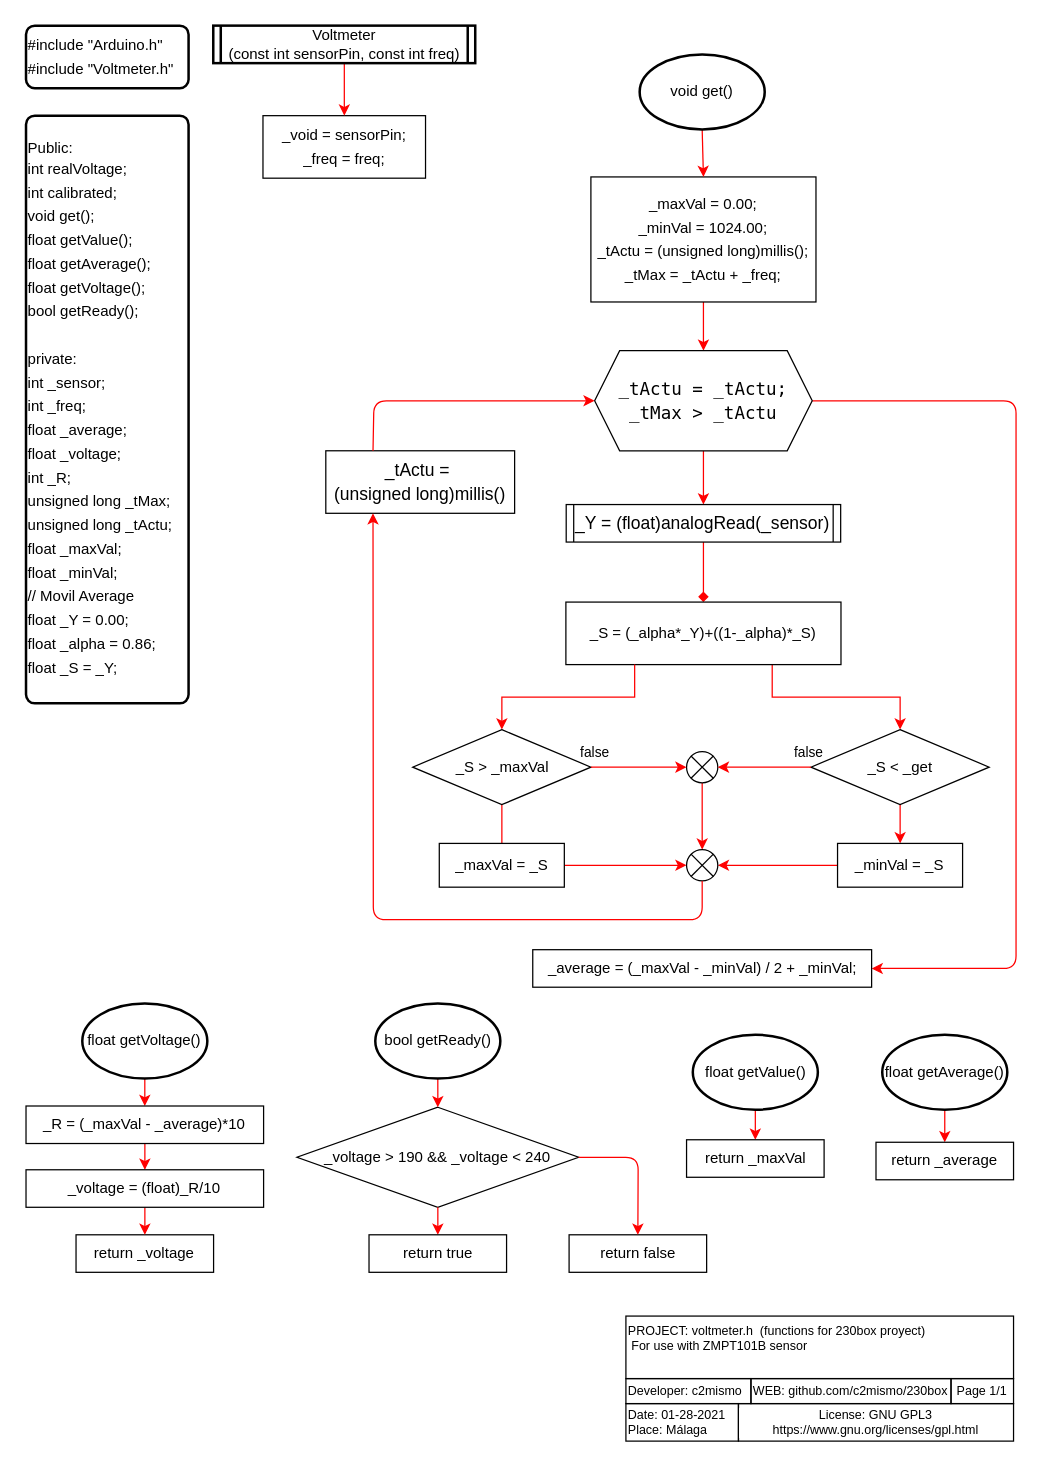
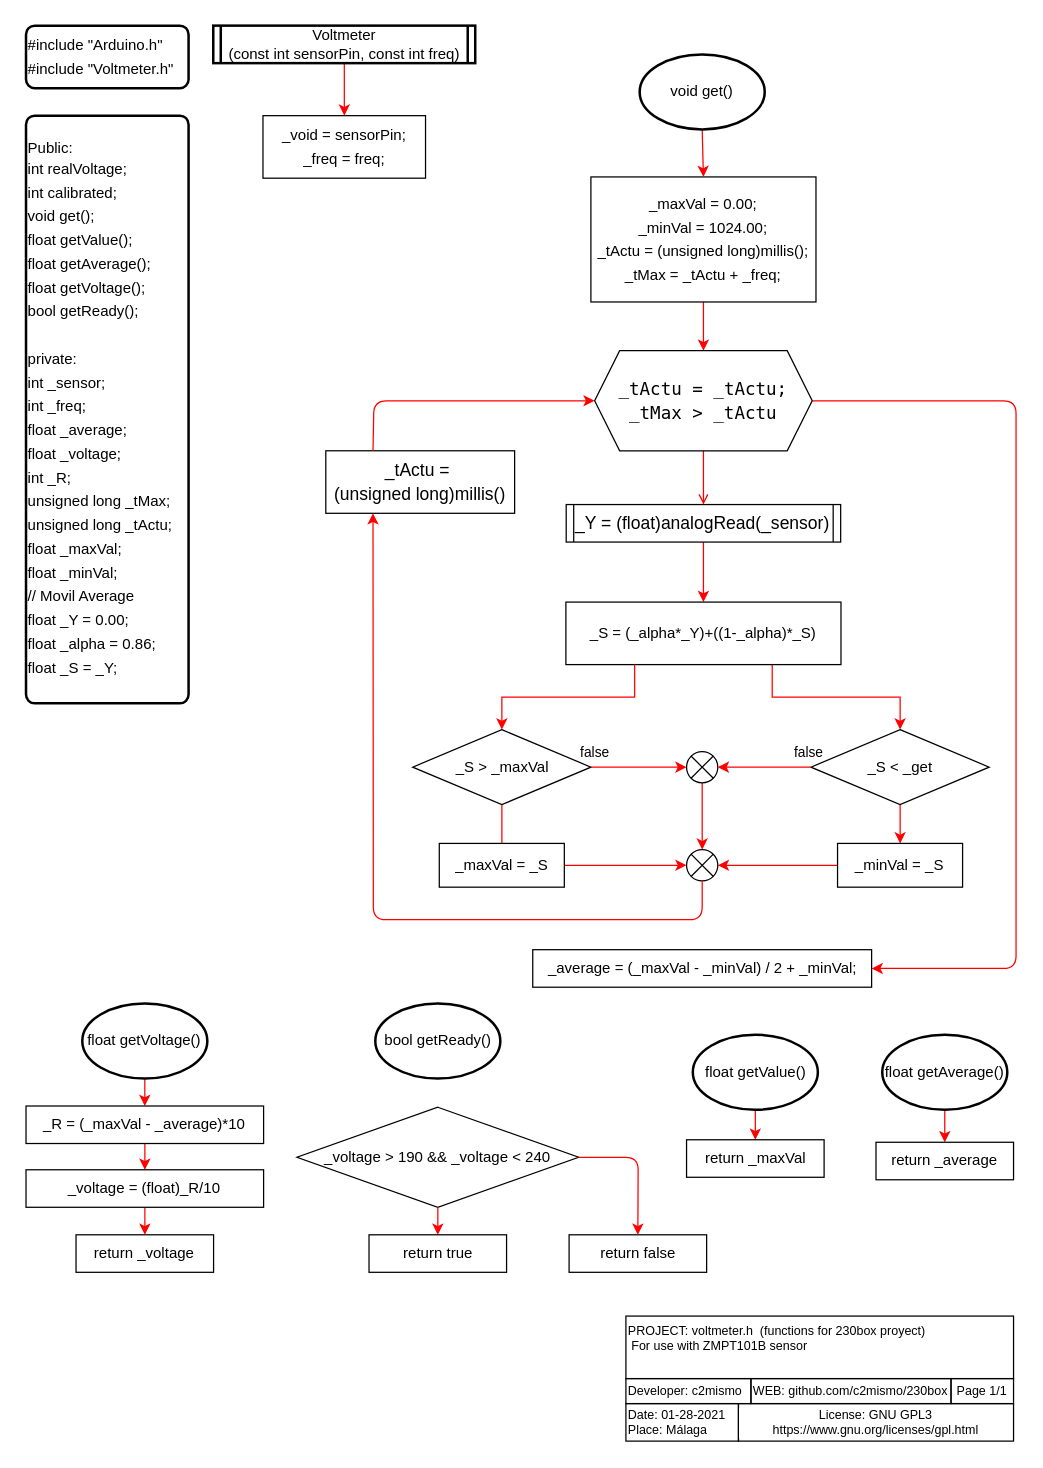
edge "_tActu = _tActu; _tMax > _tActu" -> "_Y = (float)analogRead(_sensor)": arrowhead classic -> open
edge "_Y = (float)analogRead(_sensor)" -> "_S = (_alpha*_Y)+((1-_alpha)*_S)": arrowhead diamond -> classic
edge "bool getReady()" -> "_voltage > 190 && _voltage < 240": removed
